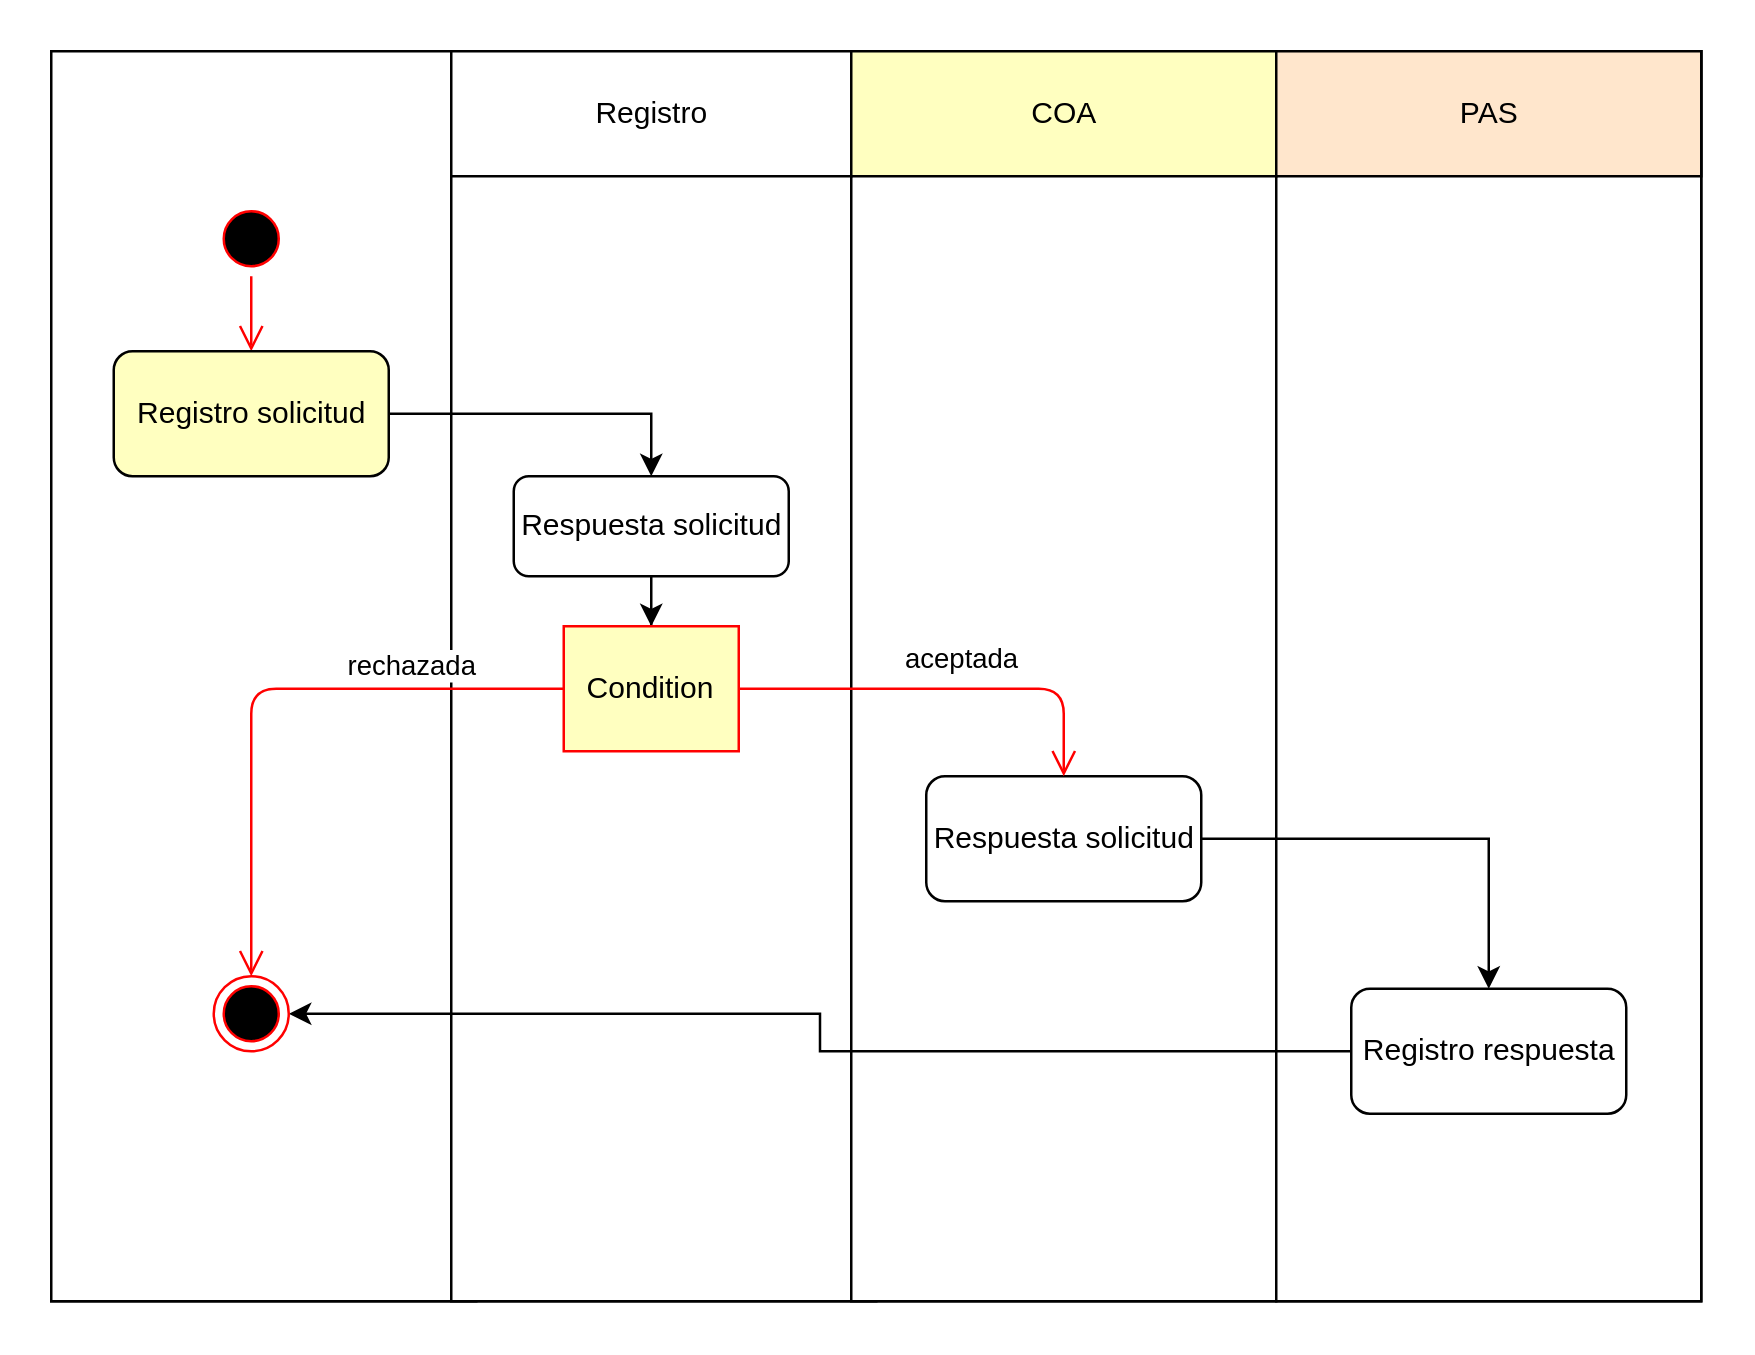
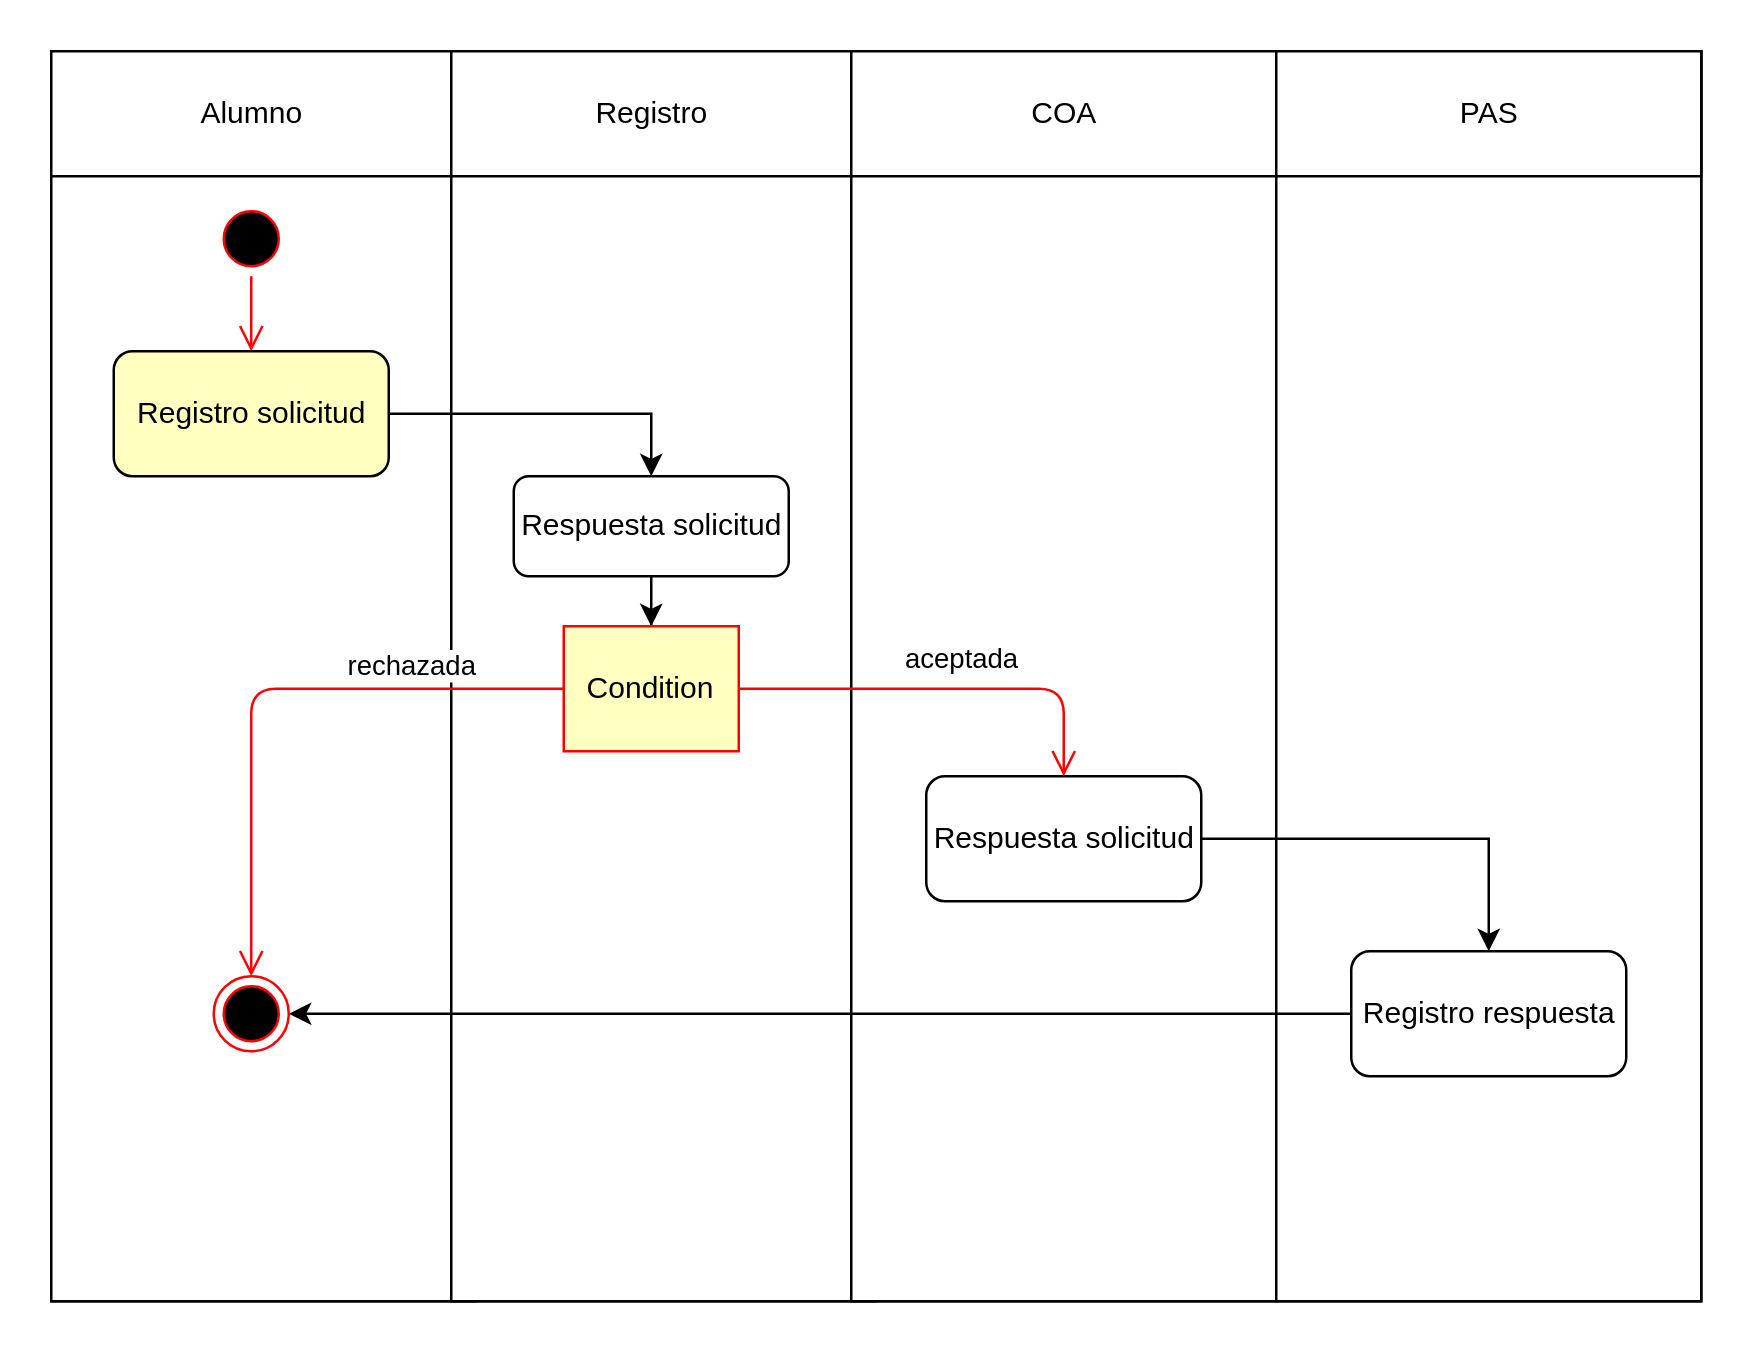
node "Alumno": added
node "COA": fillcolor #ffffc0 -> #ffffff
node "PAS": fillcolor #ffe6cc -> #ffffff
node "Registro respuesta": moved (1489, 1051) -> (1489, 1014)
